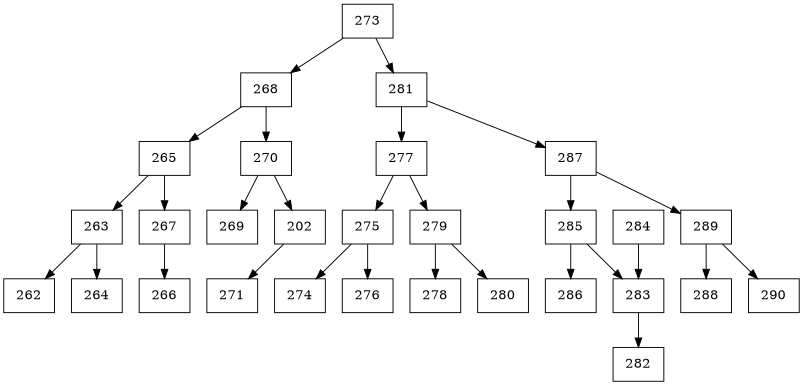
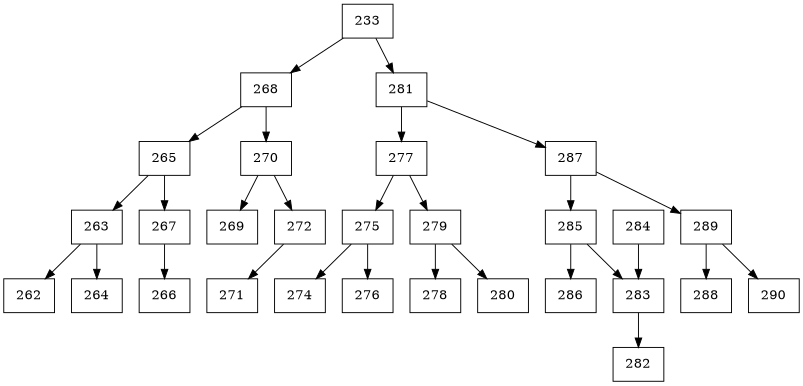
node "273": label "273" -> "233"
node "202": label "202" -> "272"
